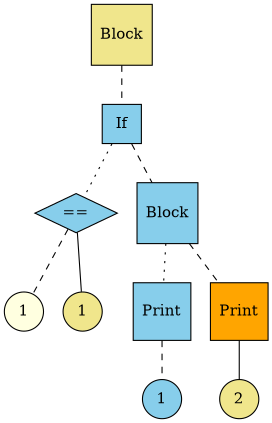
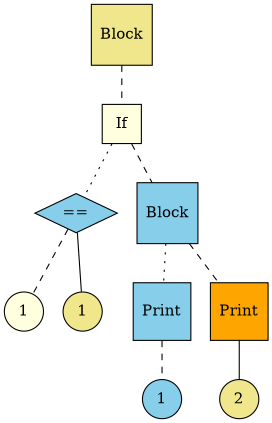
node "If": fillcolor skyblue -> lightyellow
